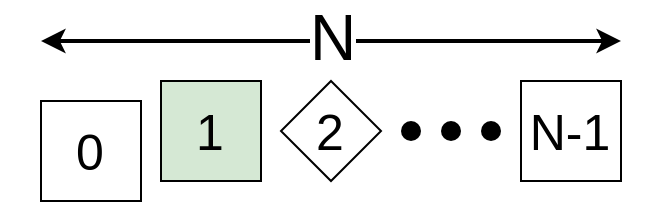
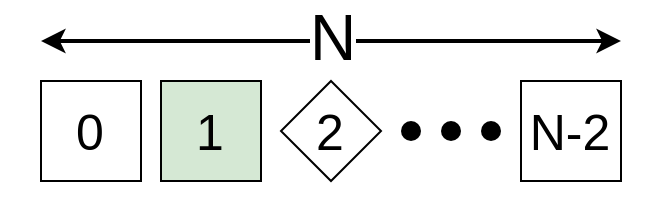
node "N-1": label "N-1" -> "N-2"
node "0": moved (91, 151) -> (91, 131)
